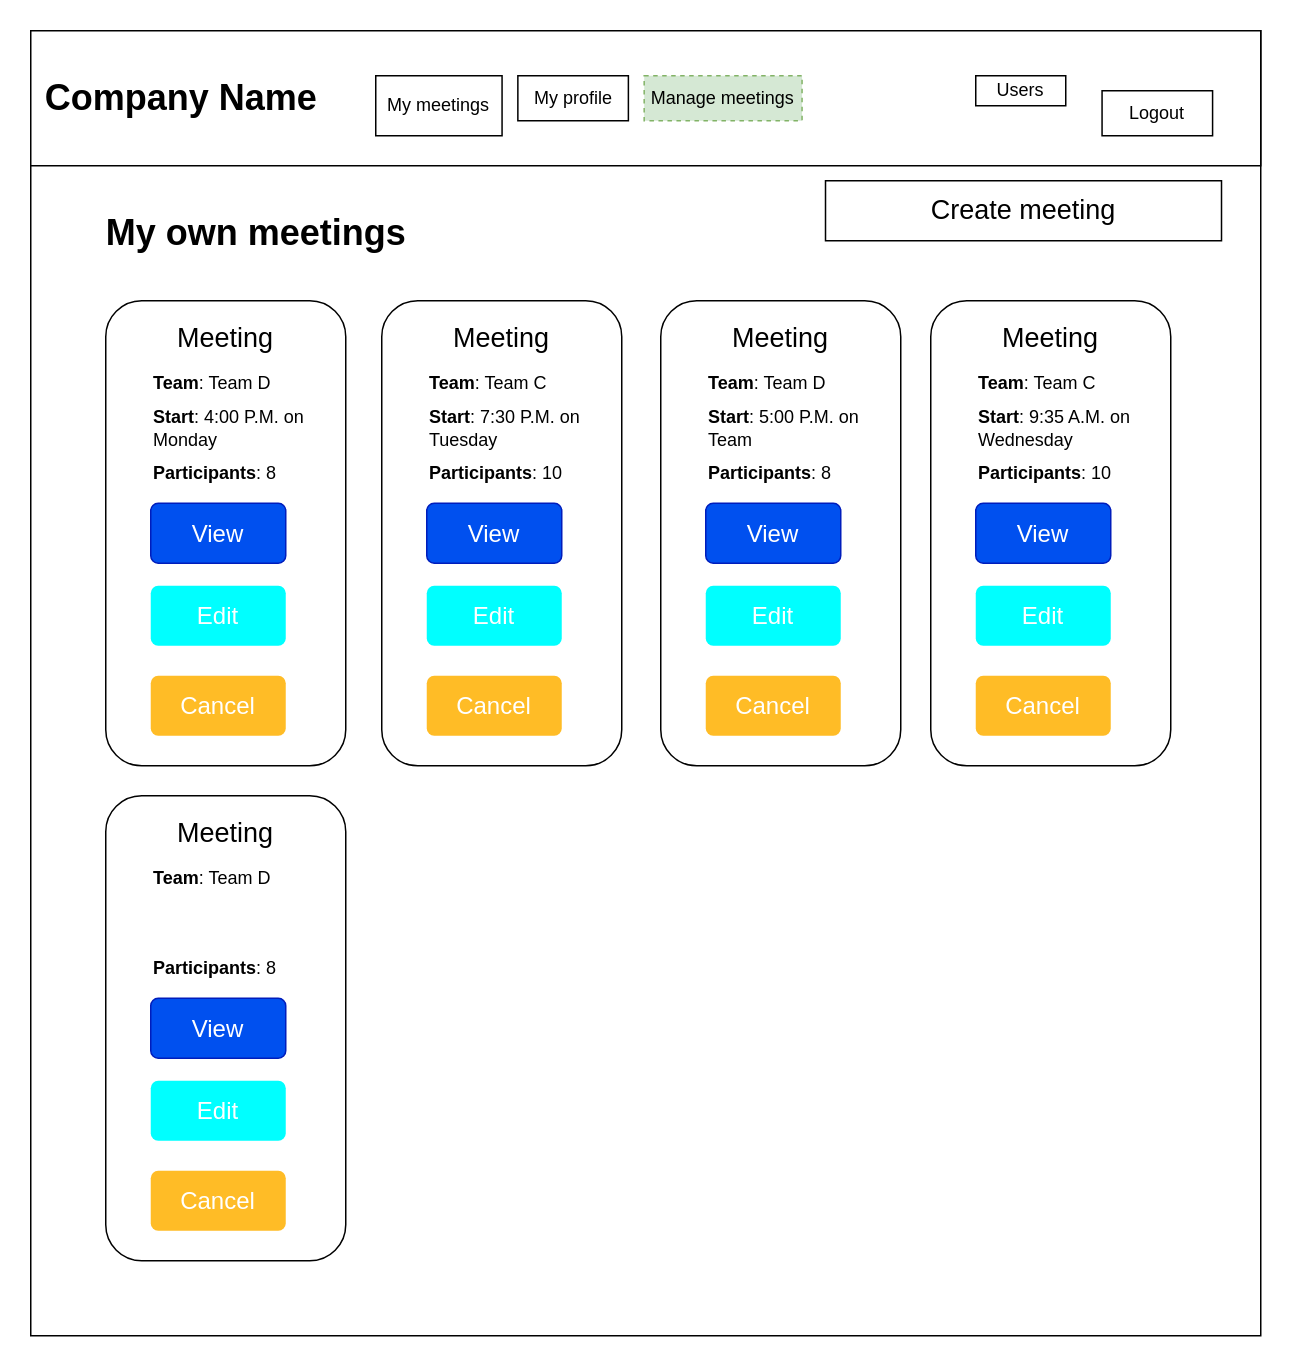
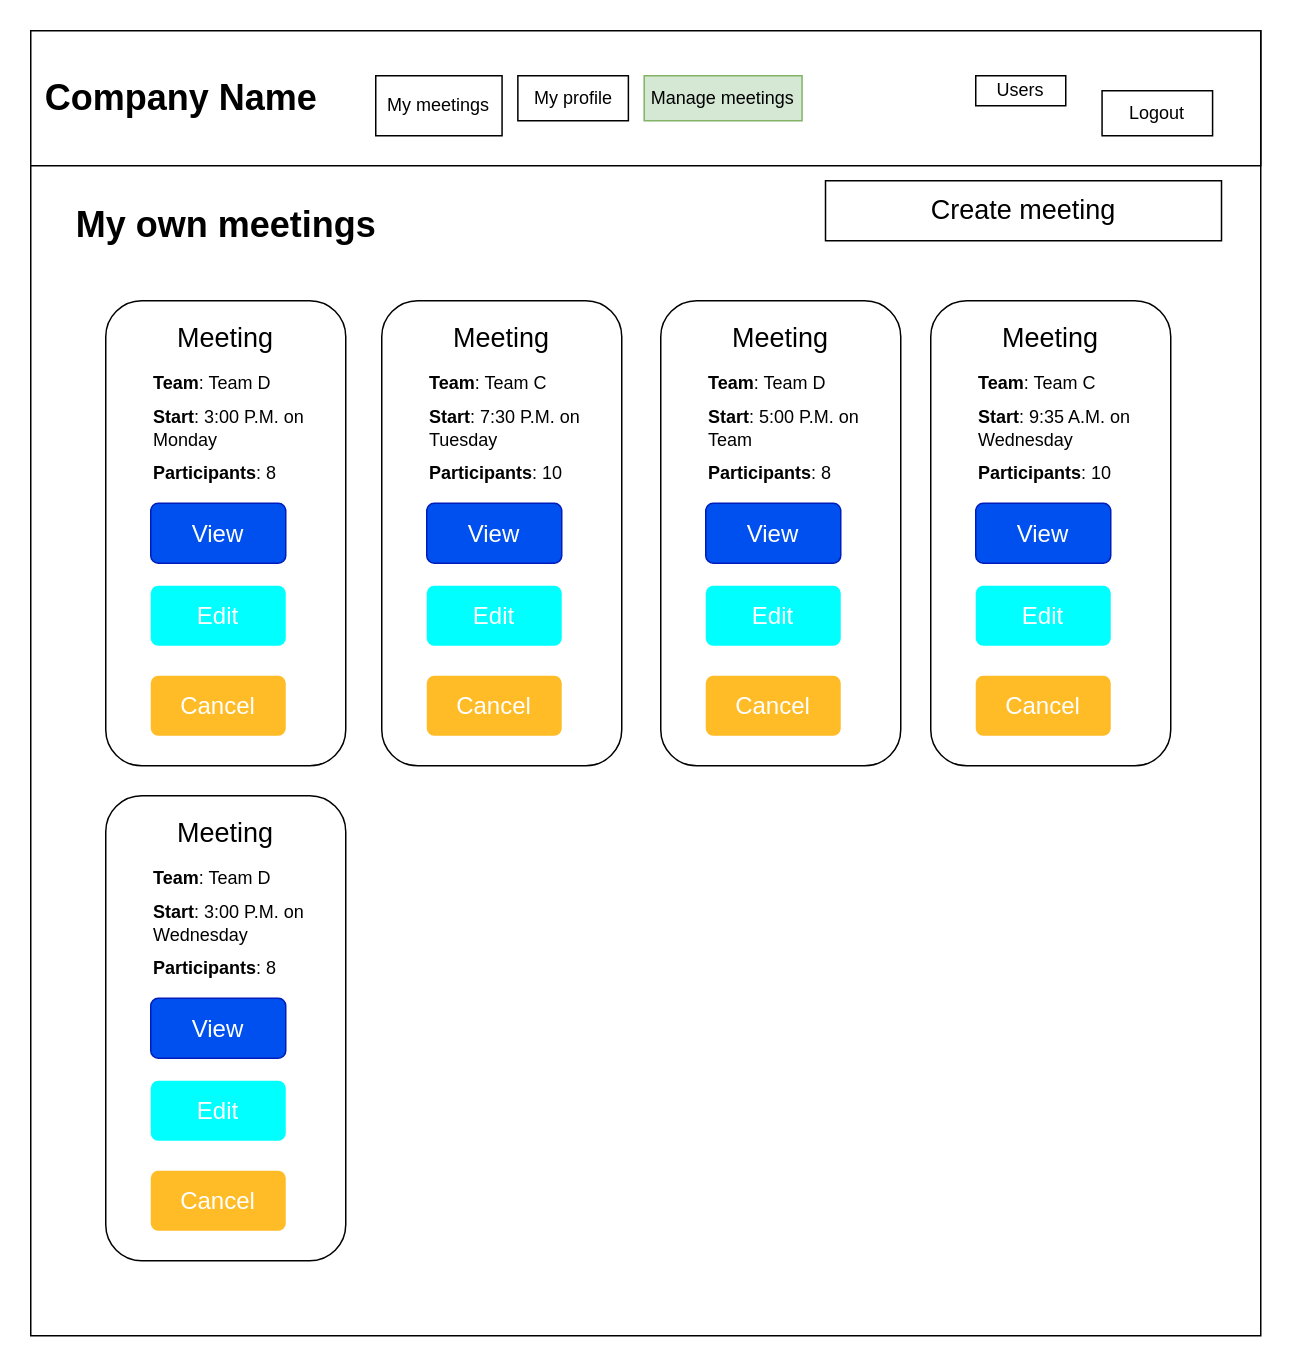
node "Manage meetings": style dashed -> solid
node "My own meetings": moved (256, 233) -> (226, 226)
node "Start: 4:00 P.M. on Monday": label "Start: 4:00 P.M. on Monday" -> "Start: 3:00 P.M. on Monday"
node "Start: 3:00 P.M. on Wednesday": added
